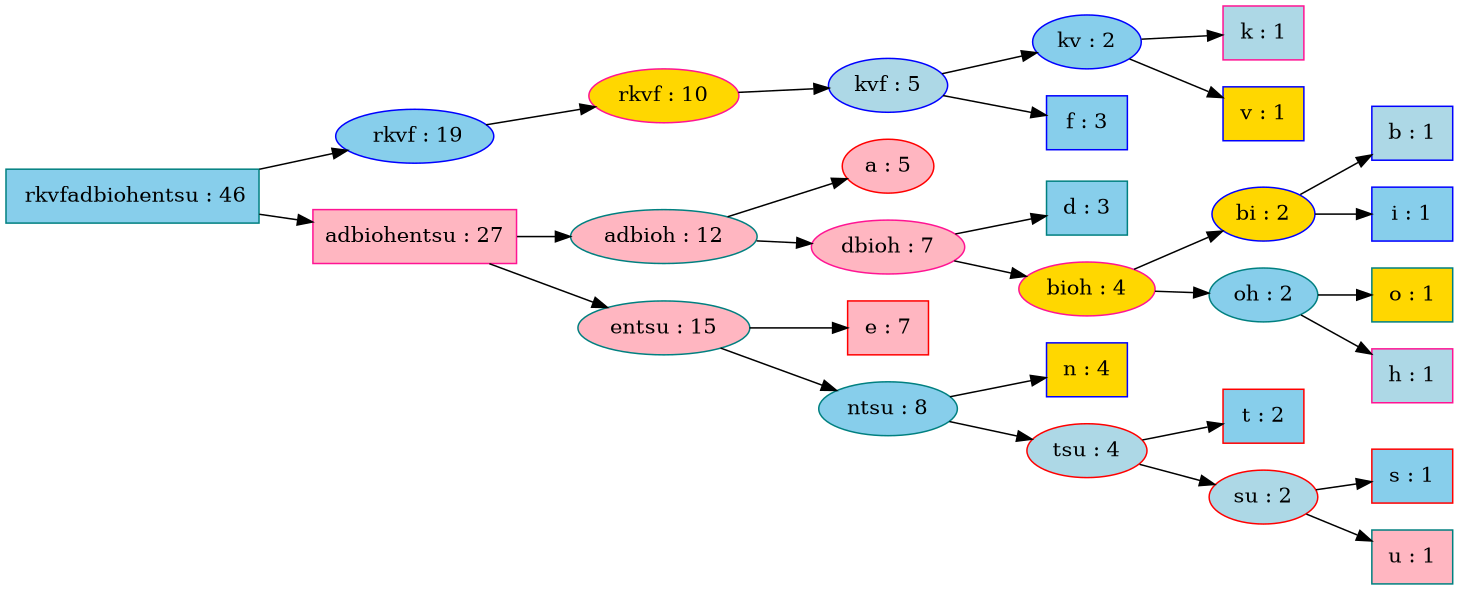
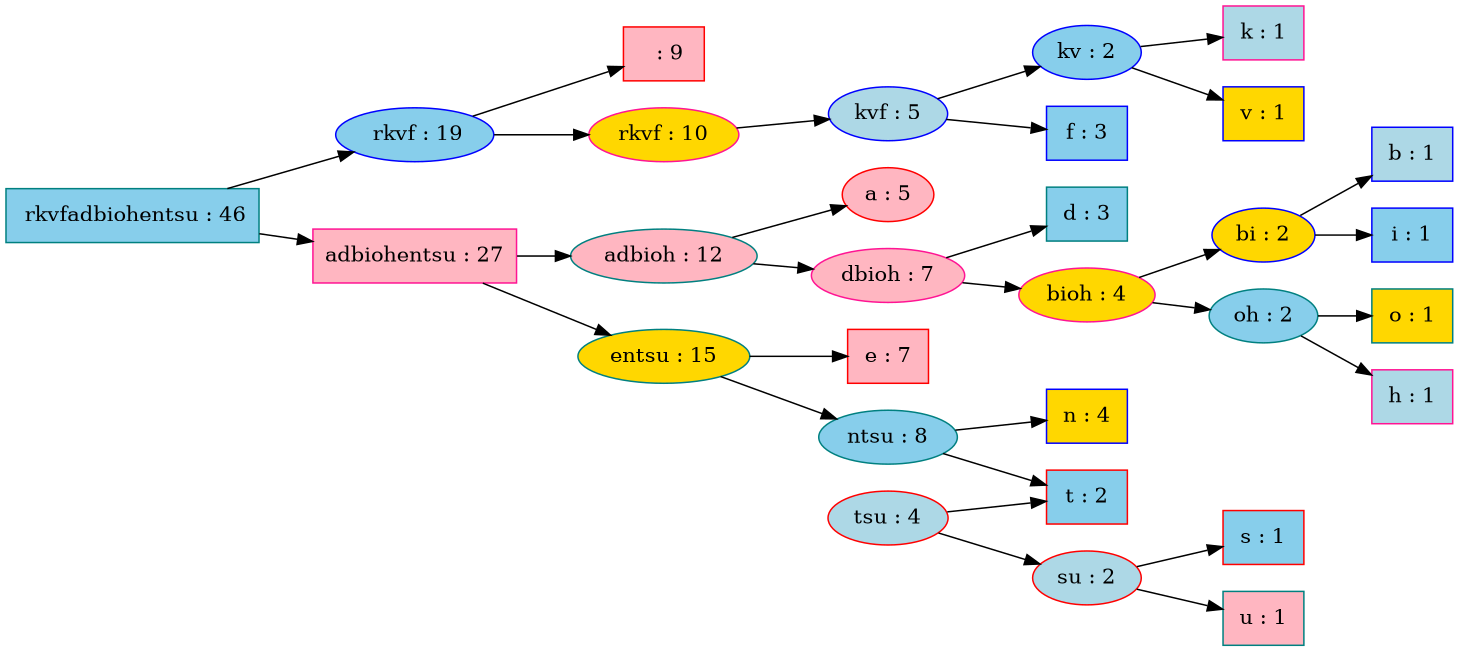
node ": 9": added
node "entsu : 15": fillcolor lightpink -> gold
edge "ntsu : 8" -> "tsu : 4": now "ntsu : 8" -> "t : 2"
